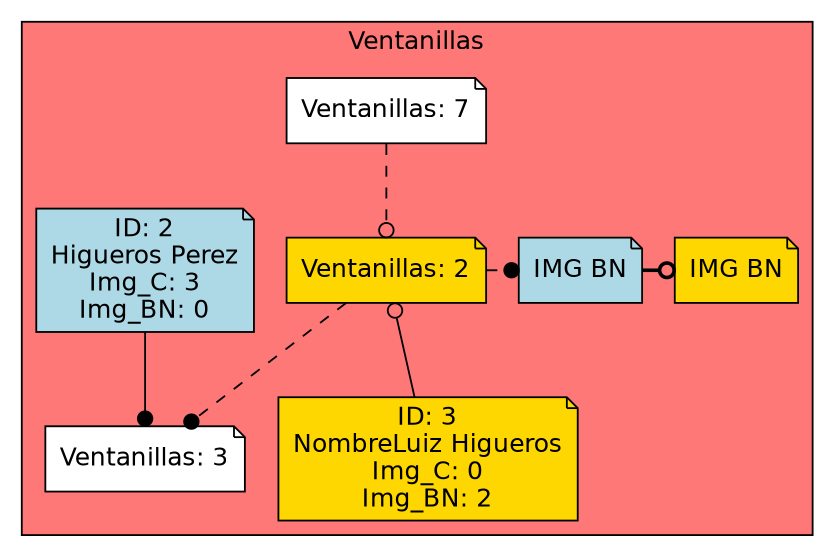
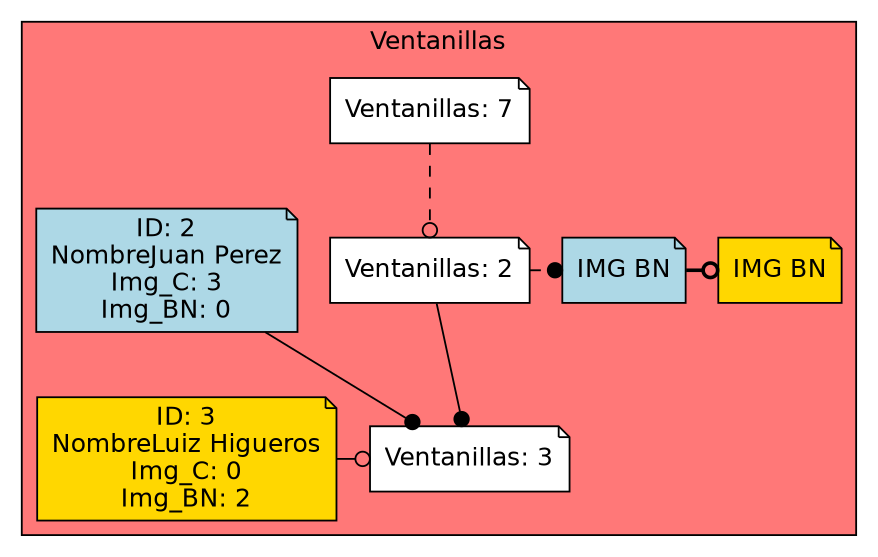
node "ID: 2 Higueros Perez Img_C: 3 Img_BN: 0": label "ID: 2 Higueros Perez Img_C: 3 Img_BN: 0" -> "ID: 2 NombreJuan Perez Img_C: 3 Img_BN: 0"
node "Ventanillas: 2": fillcolor gold -> white
edge "ID: 3 NombreLuiz Higueros Img_C: 0 Img_BN: 2" -> "Ventanillas: 2": now "ID: 3 NombreLuiz Higueros Img_C: 0 Img_BN: 2" -> "Ventanillas: 3"
edge "Ventanillas: 2" -> "Ventanillas: 3": style dashed -> solid
